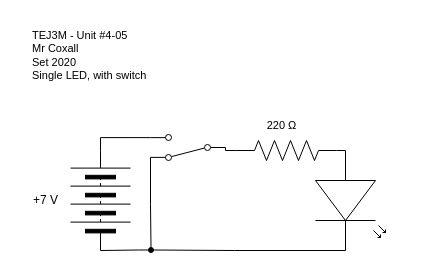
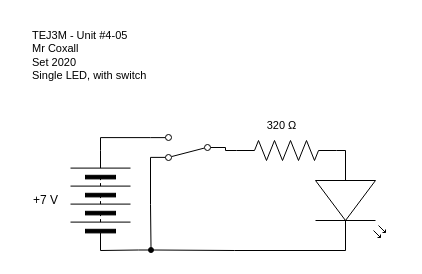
node "220 Ω": label "220 Ω" -> "320 Ω"
